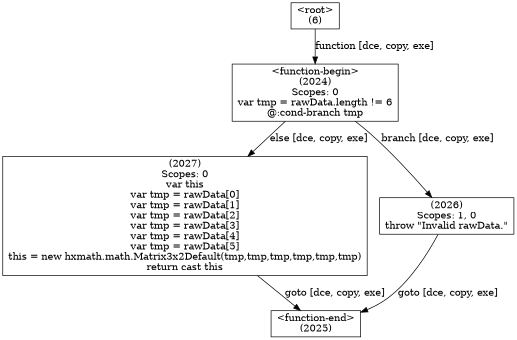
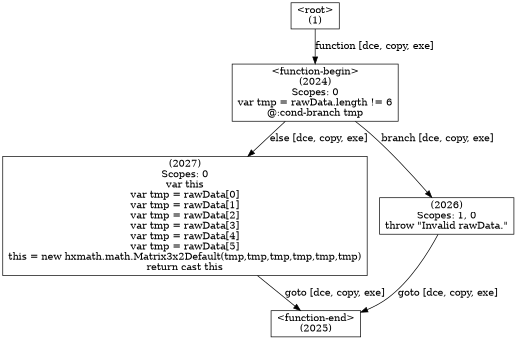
node "<root> (6)": label "<root> (6)" -> "<root> (1)"
